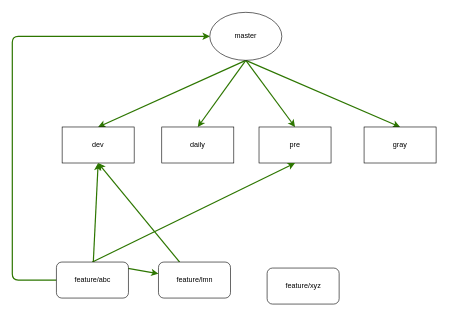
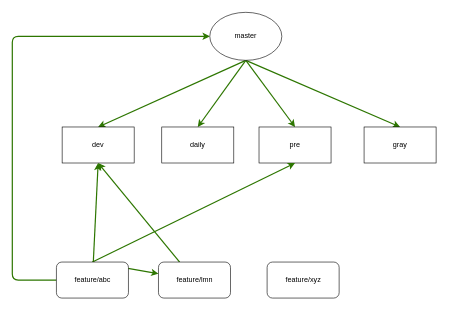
node "feature/xyz": moved (303, 286) -> (303, 280)
